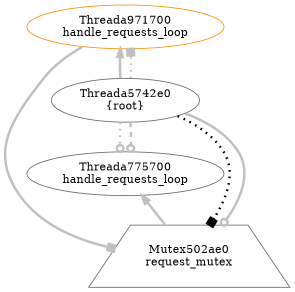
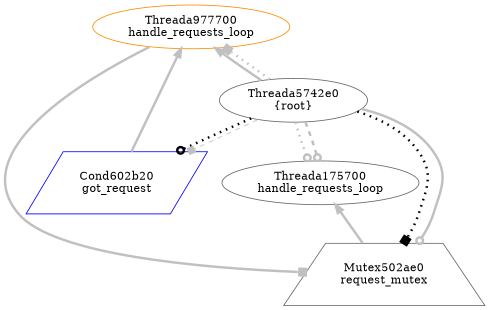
node "Threada971700 handle_requests_loop": label "Threada971700 handle_requests_loop" -> "Threada977700 handle_requests_loop"
node "Threada775700 handle_requests_loop": label "Threada775700 handle_requests_loop" -> "Threada175700 handle_requests_loop"
node "Cond602b20 got_request": added
